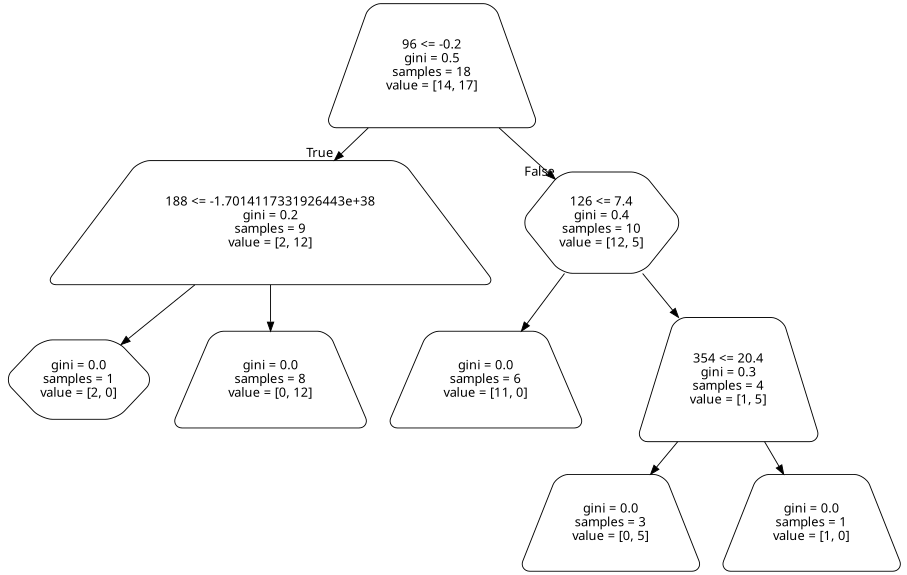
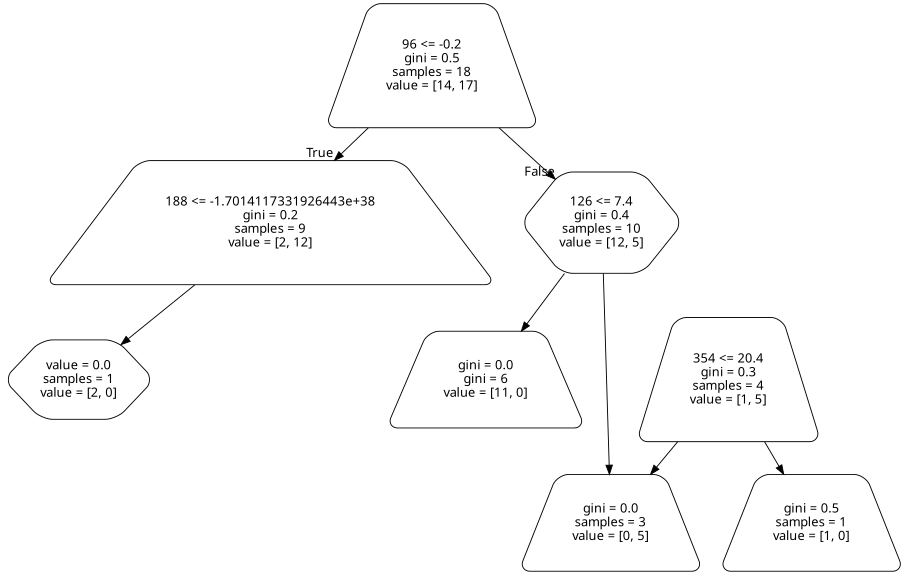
edge "126 <= 7.4 gini = 0.4 samples = 10 value = [12, 5]" -> "354 <= 20.4 gini = 0.3 samples = 4 value = [1, 5]": now "126 <= 7.4 gini = 0.4 samples = 10 value = [12, 5]" -> "gini = 0.0 samples = 3 value = [0, 5]"
node "gini = 0.0 samples = 1 value = [2, 0]": label "gini = 0.0 samples = 1 value = [2, 0]" -> "value = 0.0 samples = 1 value = [2, 0]"
node "gini = 0.0 samples = 8 value = [0, 12]": removed
node "gini = 0.0 samples = 6 value = [11, 0]": label "gini = 0.0 samples = 6 value = [11, 0]" -> "gini = 0.0 gini = 6 value = [11, 0]"
node "gini = 0.0 samples = 1 value = [1, 0]": label "gini = 0.0 samples = 1 value = [1, 0]" -> "gini = 0.5 samples = 1 value = [1, 0]"
